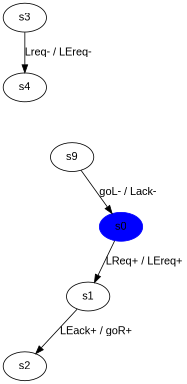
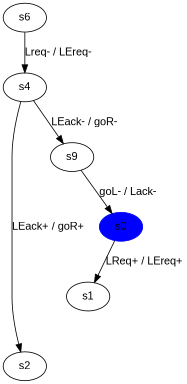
node "s3": label "s3" -> "s6"
edge "s4" -> "s9": added, label "LEack- / goR-"
edge "s1" -> "s2": now "s4" -> "s2"
